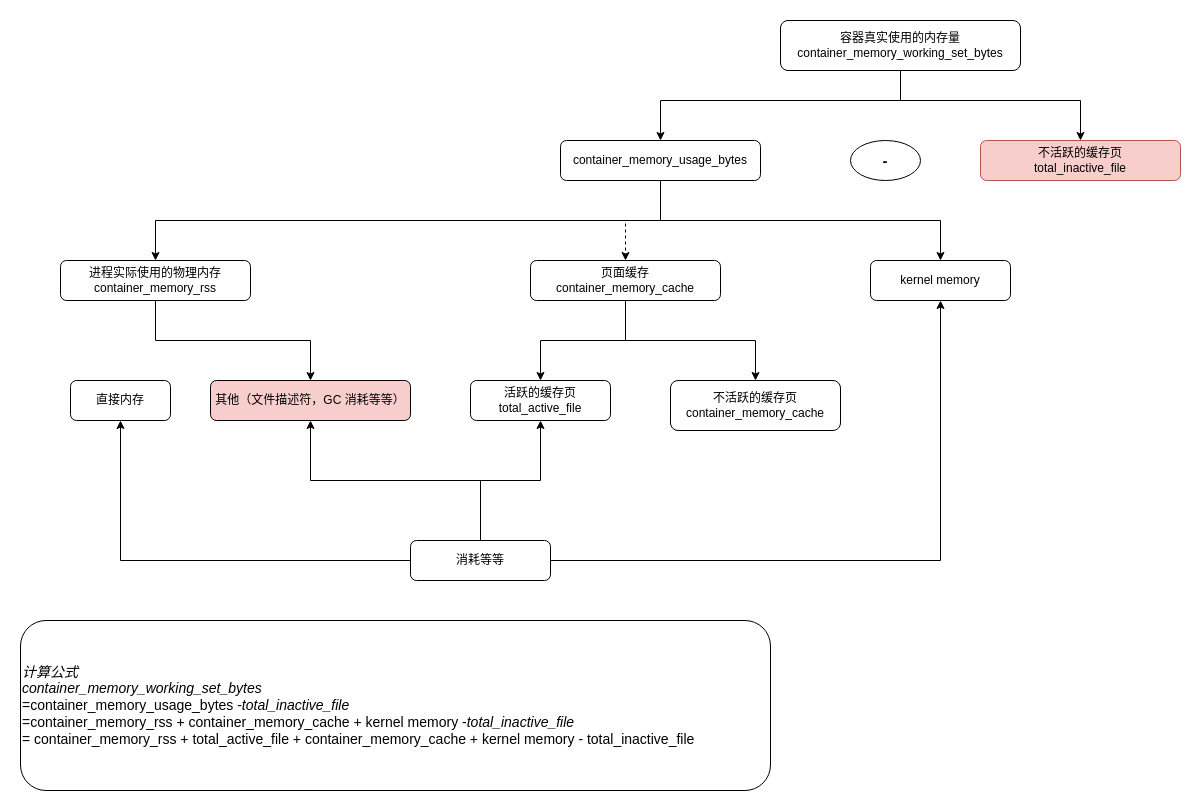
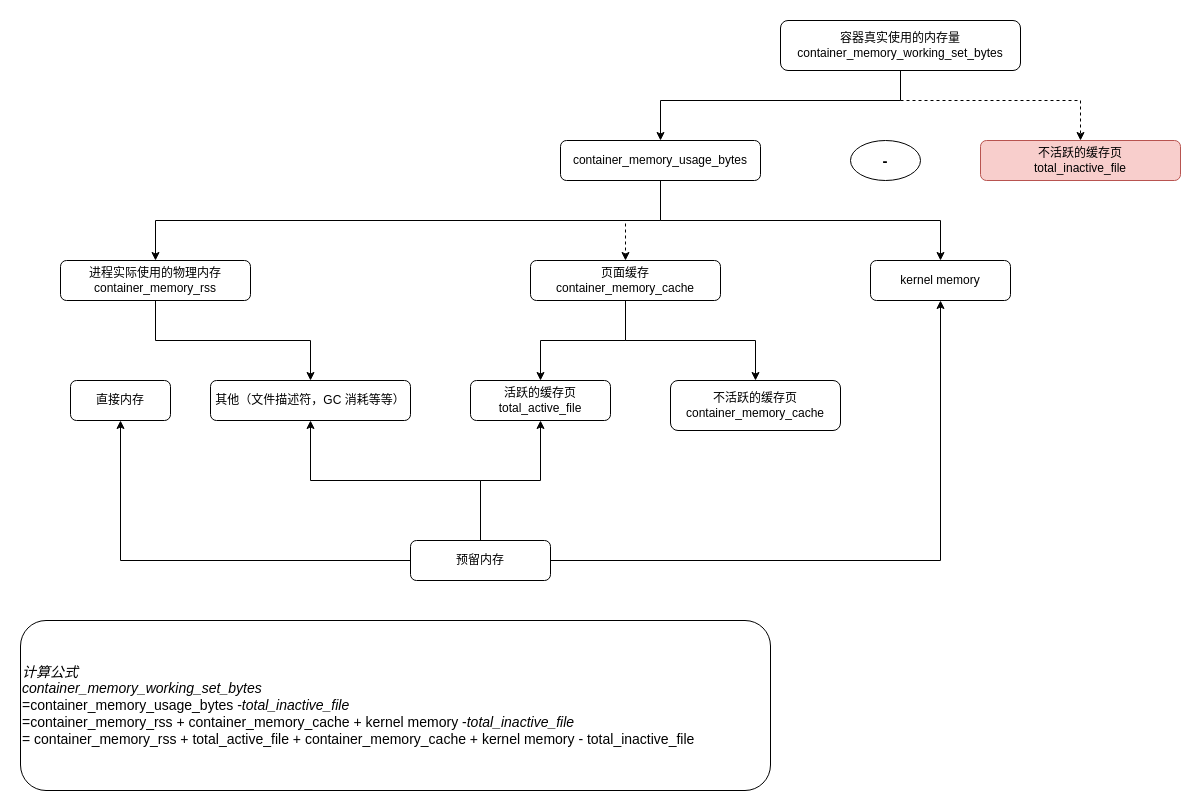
edge "容器真实使用的内存量 container_memory_working_set_bytes" -> "不活跃的缓存页 total_inactive_file": style solid -> dashed
node "其他（文件描述符，GC 消耗等等）": fillcolor #f8cecc -> #ffffff
node "消耗等等": label "消耗等等" -> "预留内存"
